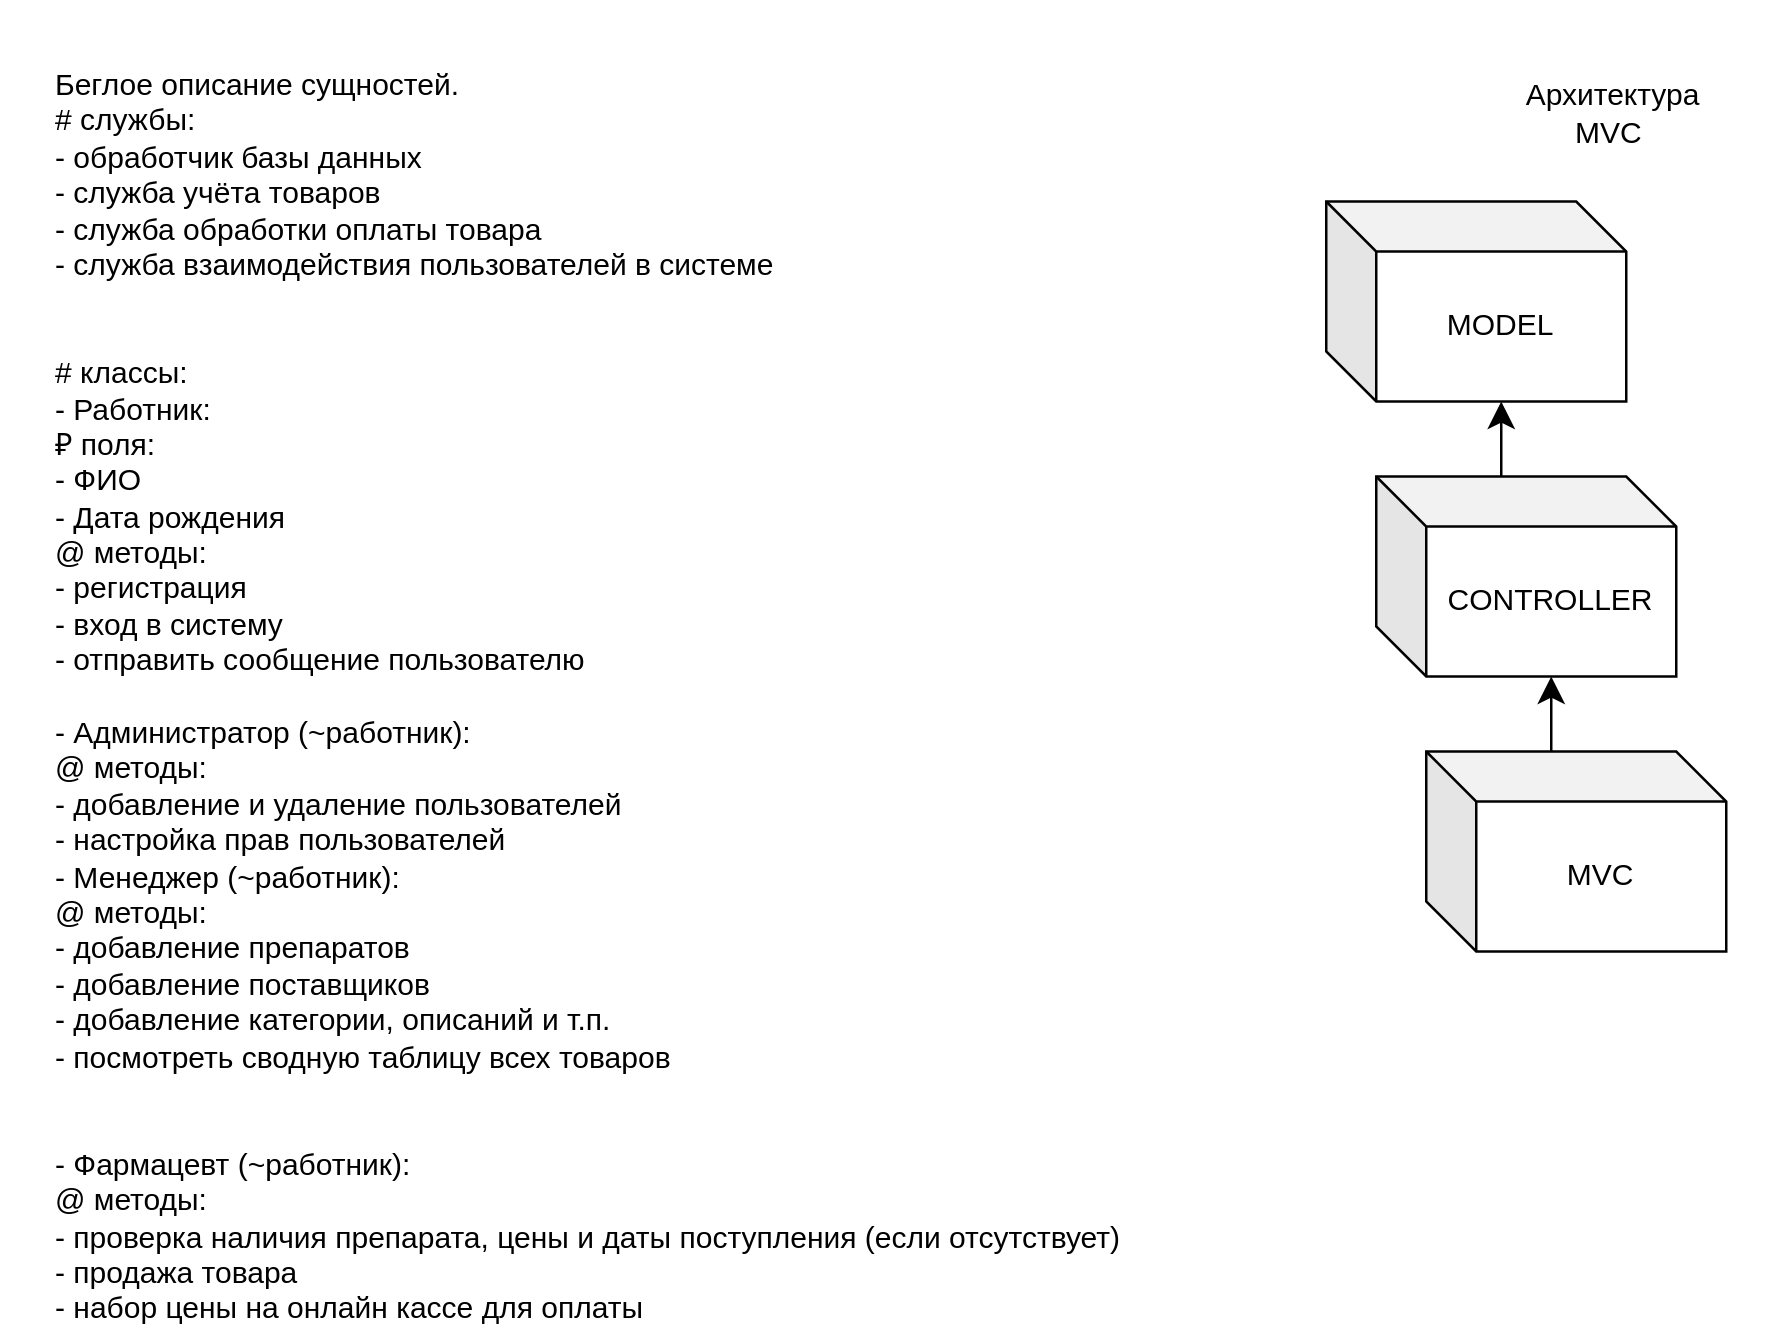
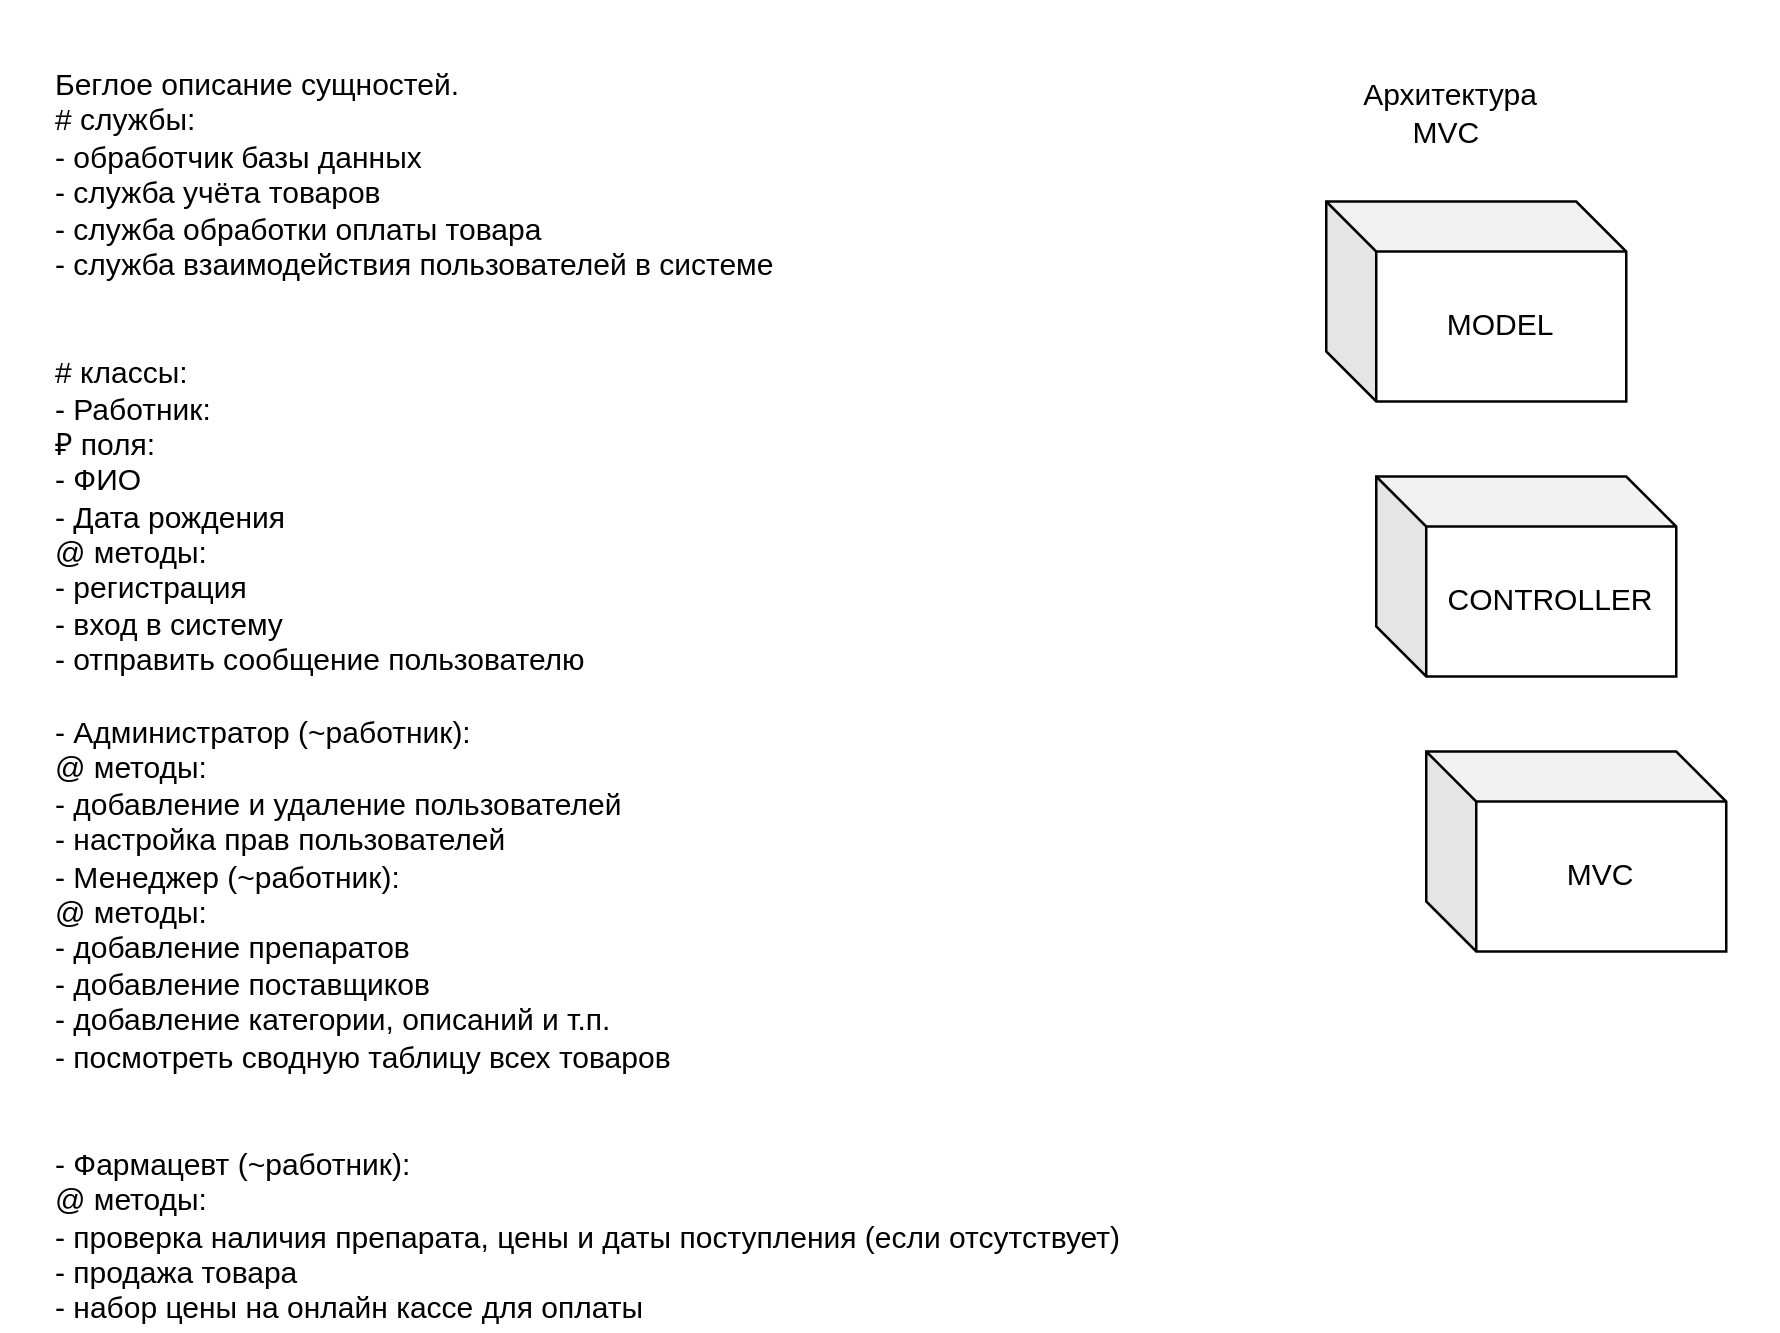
node "Архитектура MVC": moved (1614, 114) -> (1451, 114)
edge "CONTROLLER" -> "MODEL": removed
edge "MVC" -> "CONTROLLER": removed
